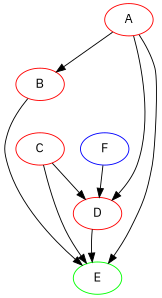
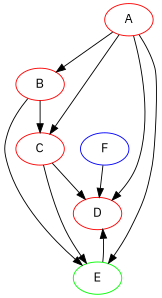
edge "A" -> "C": added
edge "B" -> "C": added
edge "D" -> "E": reversed
